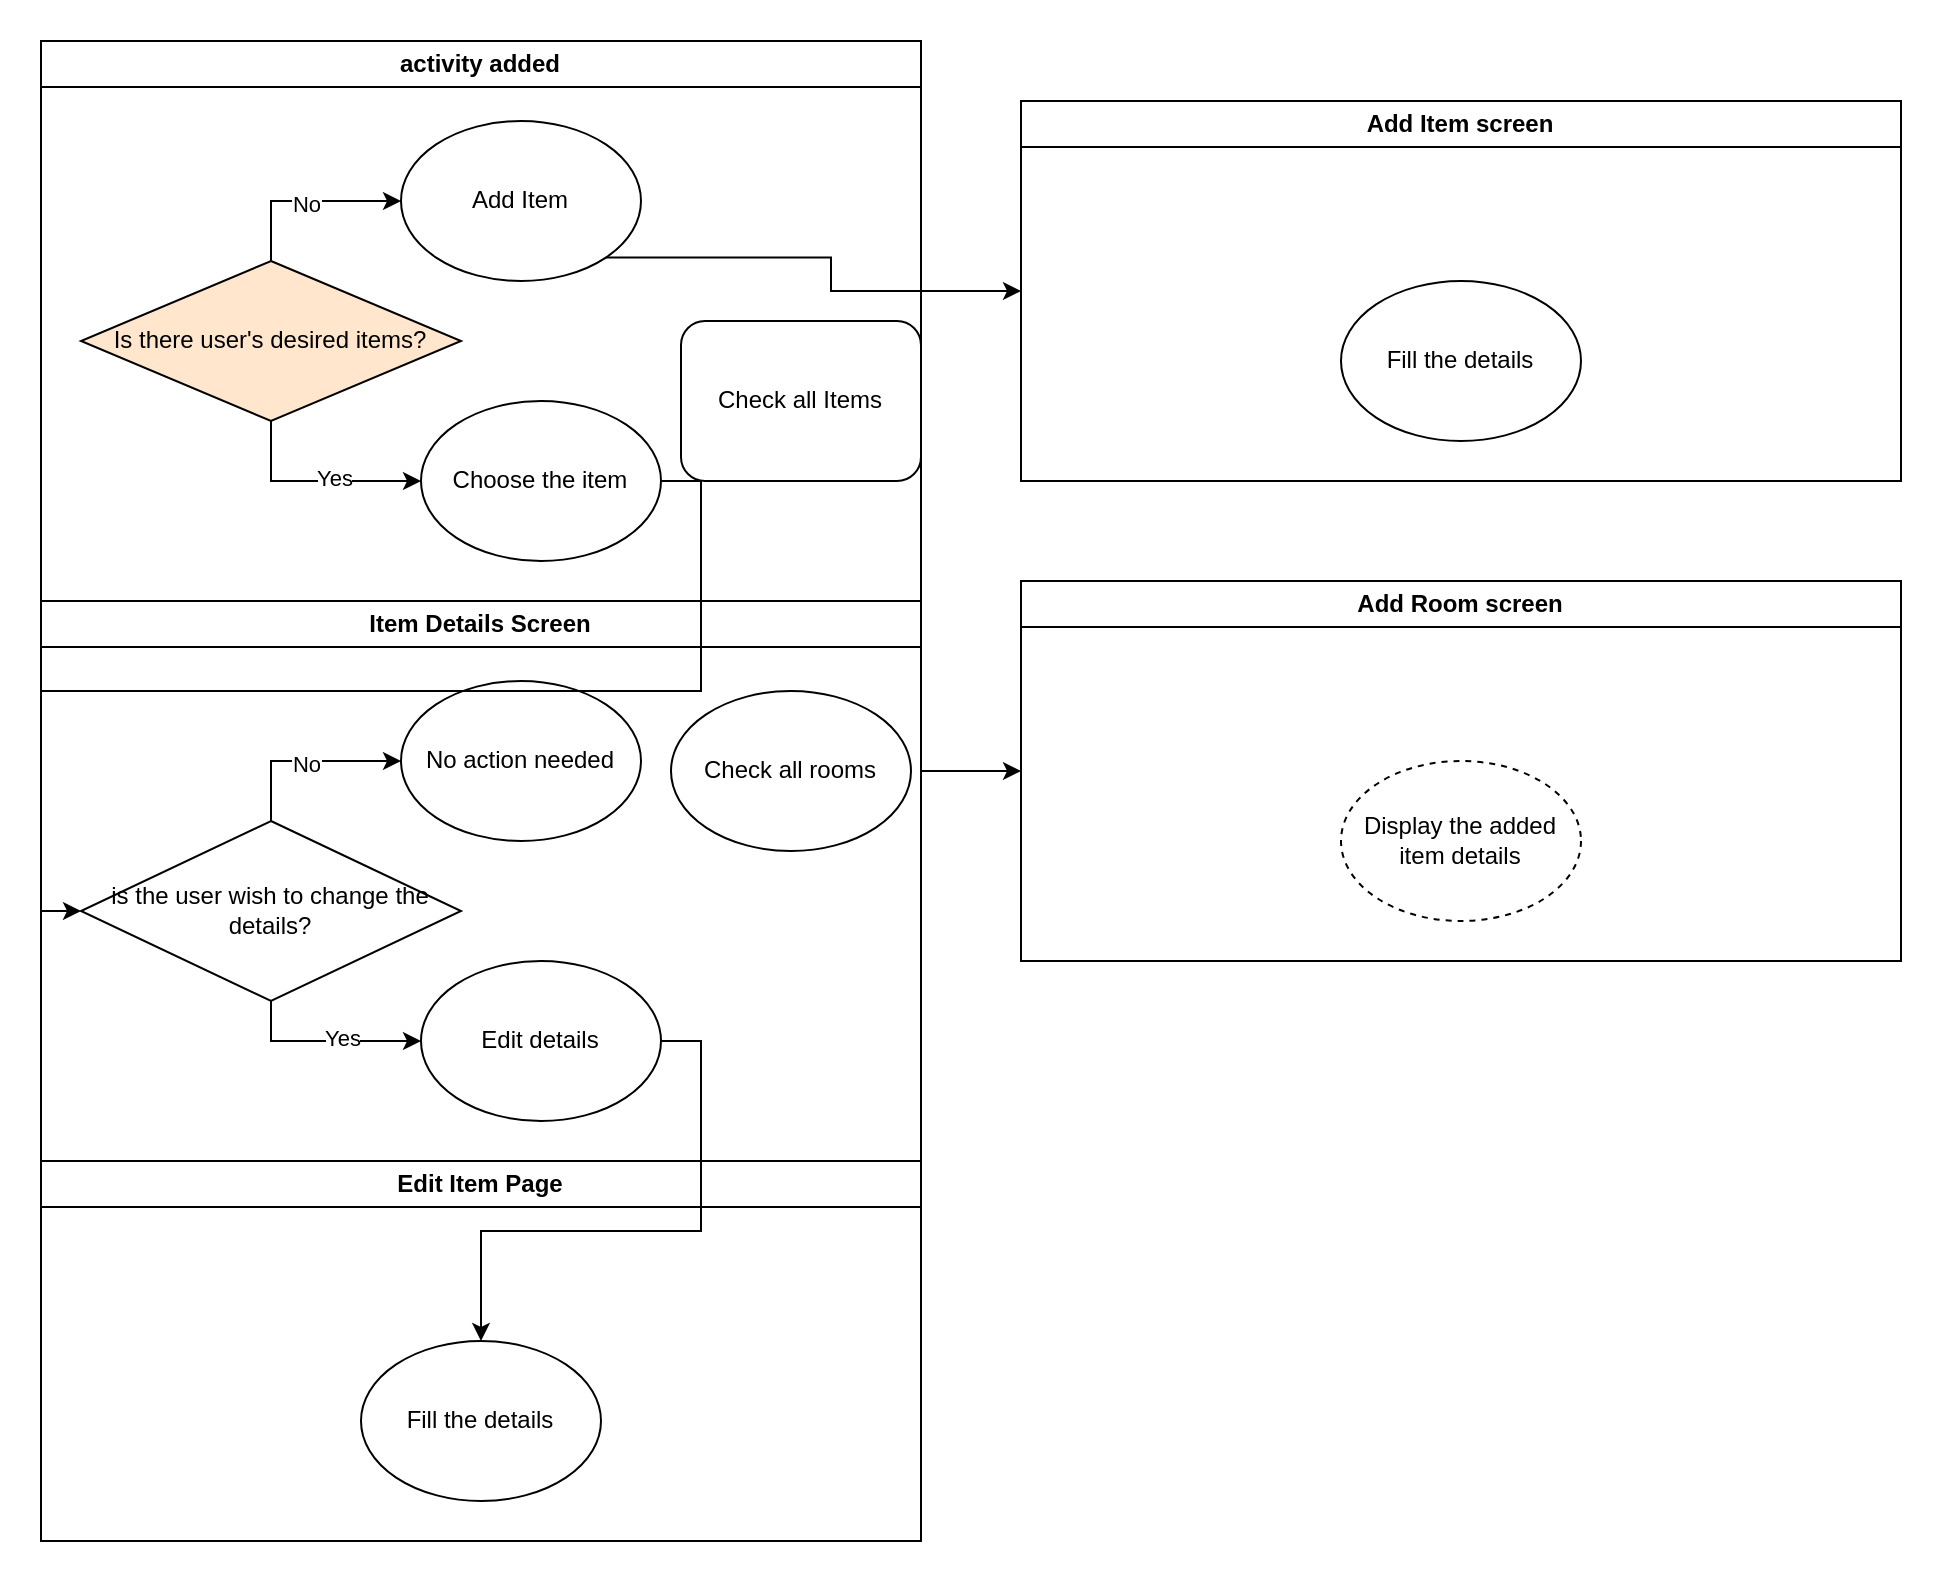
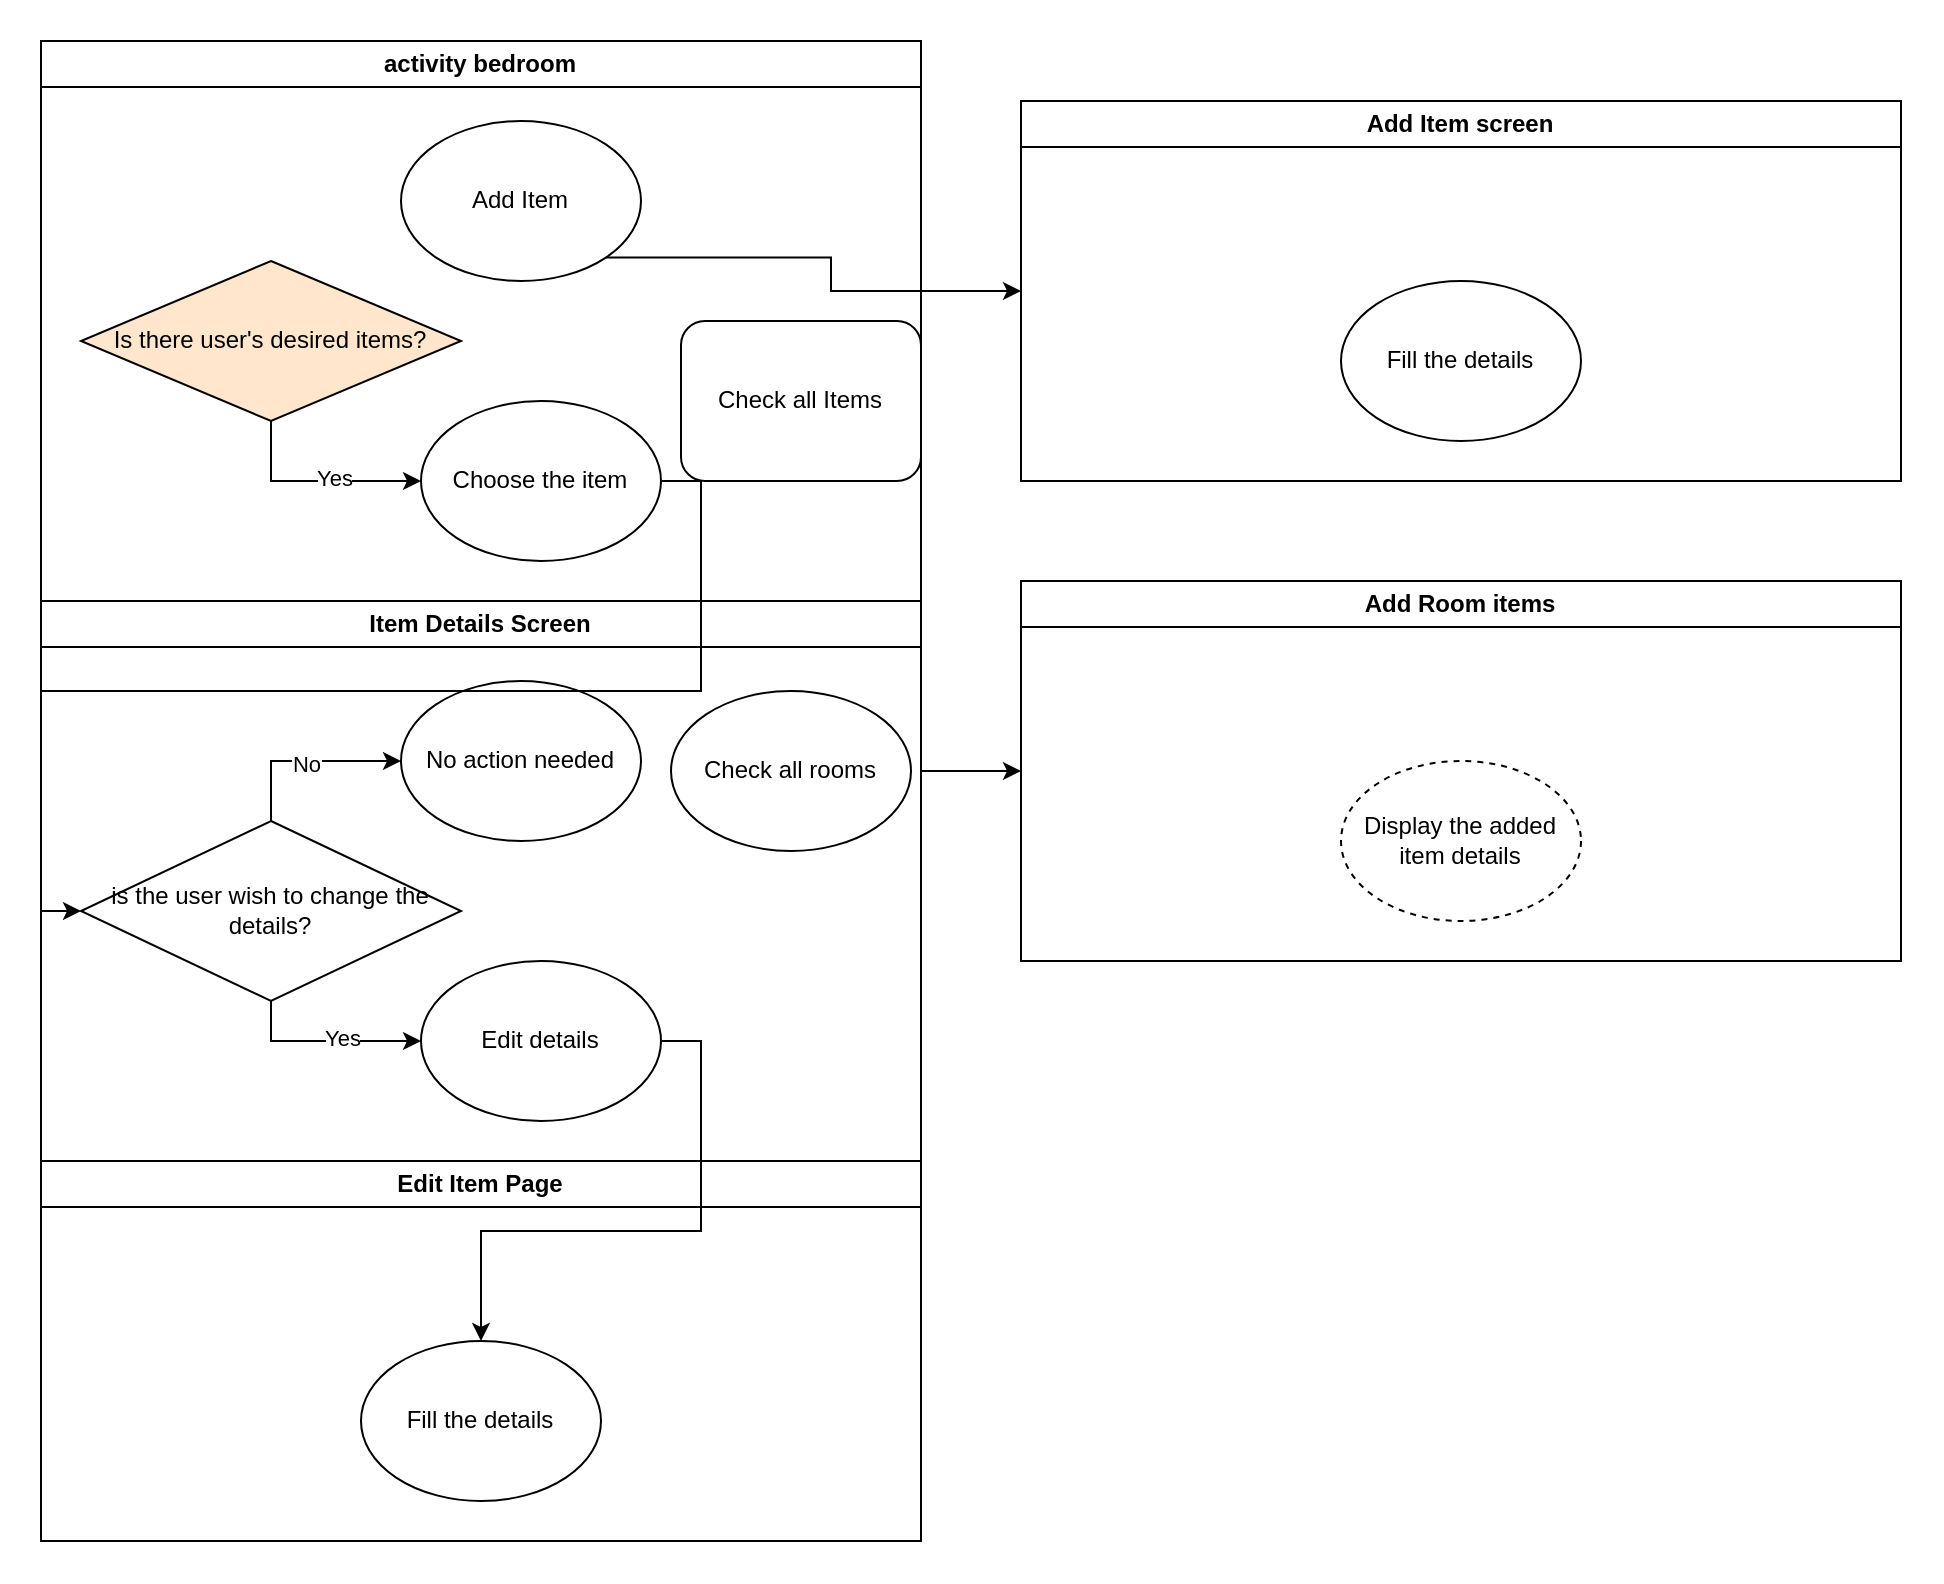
node "activity added": label "activity added" -> "activity bedroom"
edge "Is there user's desired items?" -> "Add Item": removed, label "No"
node "Add Room screen": label "Add Room screen" -> "Add Room items"
